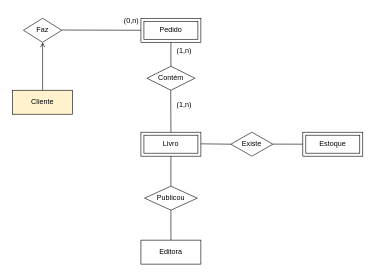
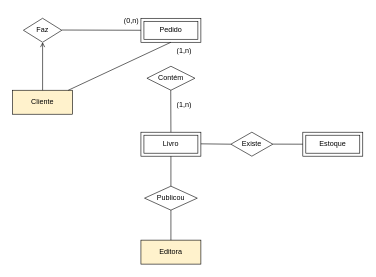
edge "Pedido" -- "Contém": now "Pedido" -- "Cliente"
node "Editora": fillcolor #ffffff -> #fff2cc
